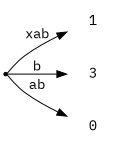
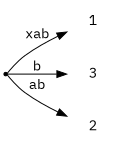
node "0": label "0" -> "2"
